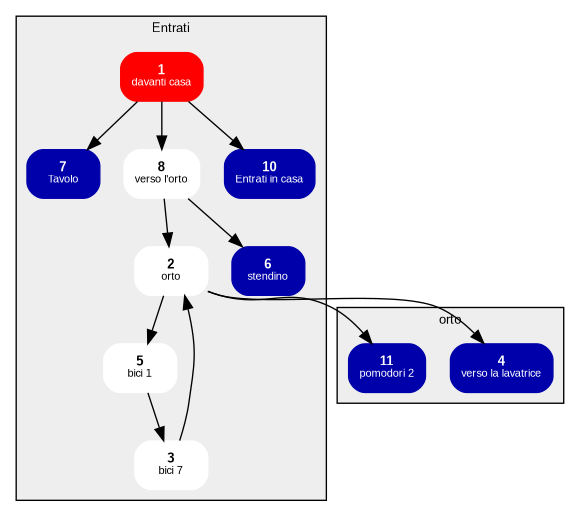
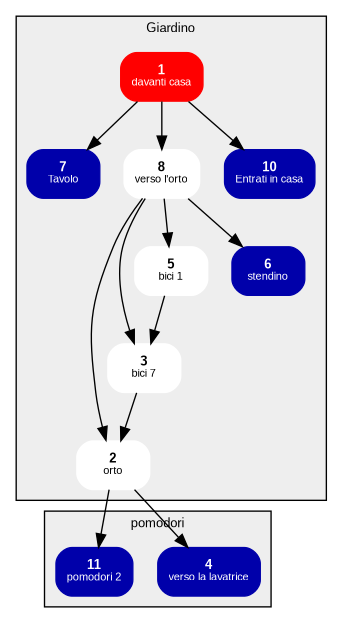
cluster "Entrati": label "Entrati" -> "Giardino"
edge "8" -> "3": added
edge "2" -> "5": now "8" -> "5"
cluster "orto": label "orto" -> "pomodori"
